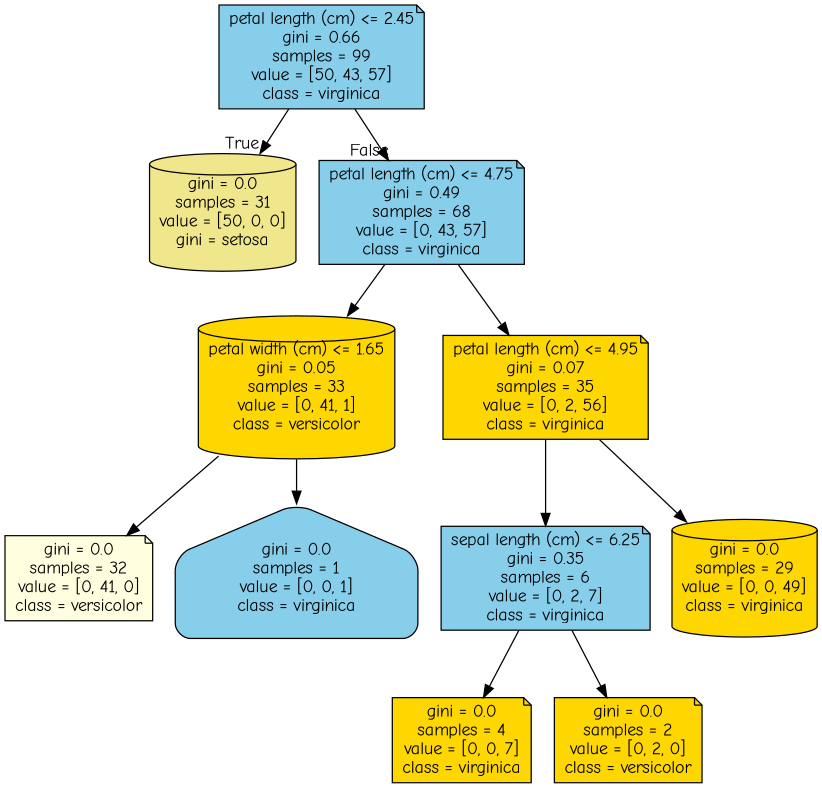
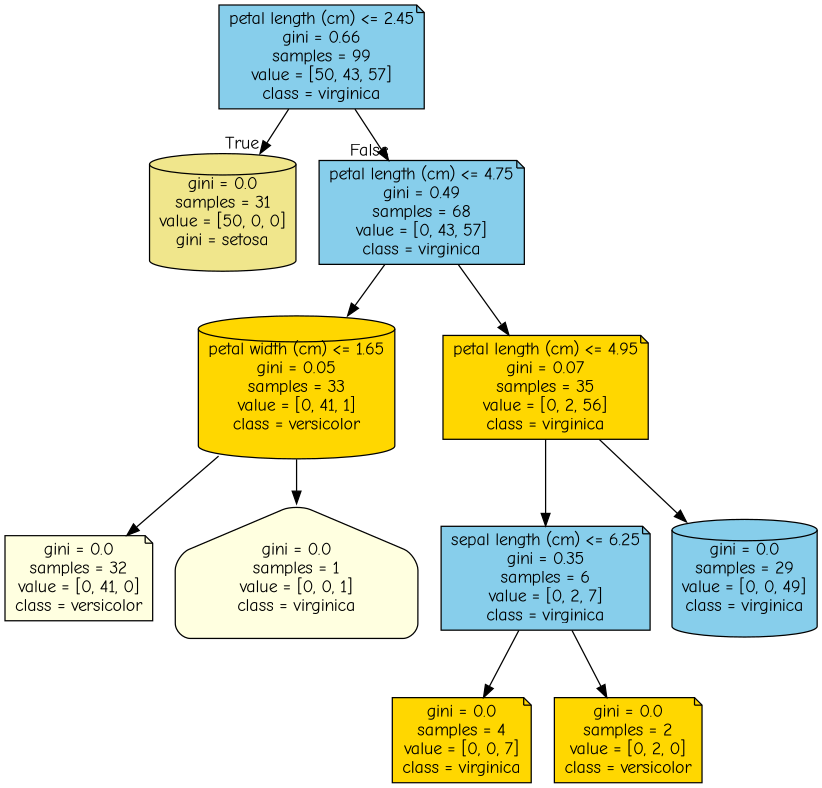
node "gini = 0.0 samples = 1 value = [0, 0, 1] class = virginica": fillcolor skyblue -> lightyellow
node "gini = 0.0 samples = 29 value = [0, 0, 49] class = virginica": fillcolor gold -> skyblue
